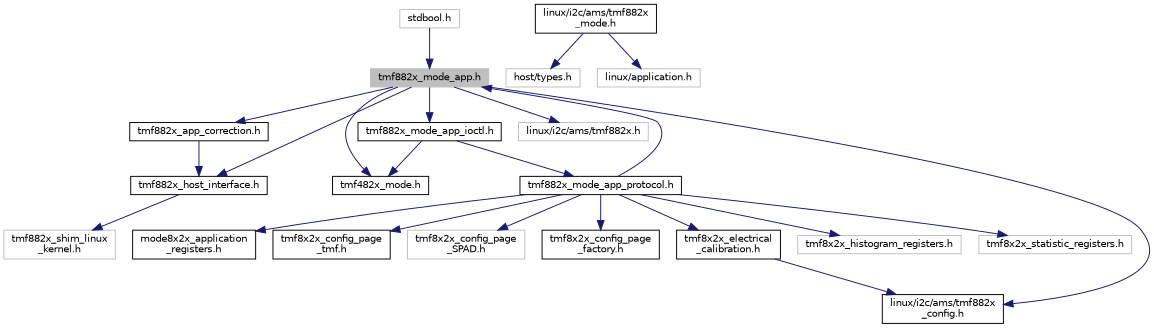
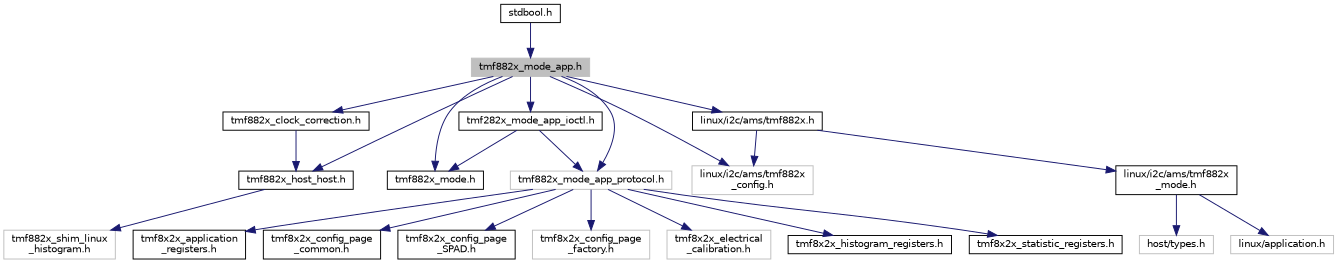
node "stdbool.h": color grey75 -> black
edge "tmf882x_mode_app_protocol.h" -> "tmf882x_mode_app.h": reversed
node "tmf882x_app_correction.h": label "tmf882x_app_correction.h" -> "tmf882x_clock_correction.h"
node "tmf882x_mode_app_ioctl.h": label "tmf882x_mode_app_ioctl.h" -> "tmf282x_mode_app_ioctl.h"
node "linux/i2c/ams/tmf882x.h": color grey75 -> black
edge "linux/i2c/ams/tmf882x.h" -> "linux/i2c/ams/tmf882x _mode.h": added
node "tmf882x_host_interface.h": label "tmf882x_host_interface.h" -> "tmf882x_host_host.h"
node "tmf482x_mode.h": label "tmf482x_mode.h" -> "tmf882x_mode.h"
node "tmf882x_mode_app_protocol.h": color black -> grey75
node "tmf882x_shim_linux _kernel.h": label "tmf882x_shim_linux _kernel.h" -> "tmf882x_shim_linux _histogram.h"
node "mode8x2x_application _registers.h": label "mode8x2x_application _registers.h" -> "tmf8x2x_application _registers.h"
node "tmf8x2x_config_page _tmf.h": label "tmf8x2x_config_page _tmf.h" -> "tmf8x2x_config_page _common.h"
node "tmf8x2x_config_page _SPAD.h": color grey75 -> black
node "tmf8x2x_config_page _factory.h": color black -> grey75
node "tmf8x2x_electrical _calibration.h": color black -> grey75
node "tmf8x2x_histogram_registers.h": color grey75 -> black
node "tmf8x2x_statistic_registers.h": color grey75 -> black
edge "tmf8x2x_electrical _calibration.h" -> "linux/i2c/ams/tmf882x _config.h": now "linux/i2c/ams/tmf882x.h" -> "linux/i2c/ams/tmf882x _config.h"
node "linux/i2c/ams/tmf882x _config.h": color black -> grey75
